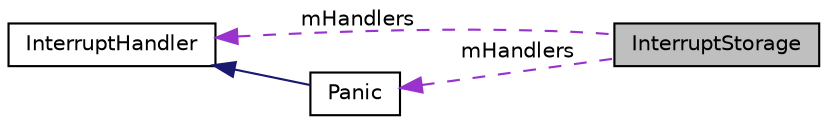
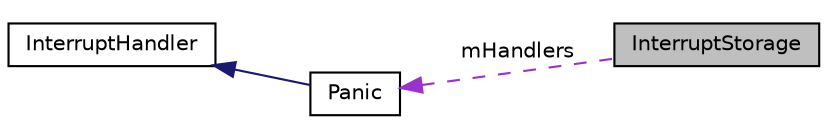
edge "InterruptStorage" -> "InterruptHandler": removed, label "mHandlers"
